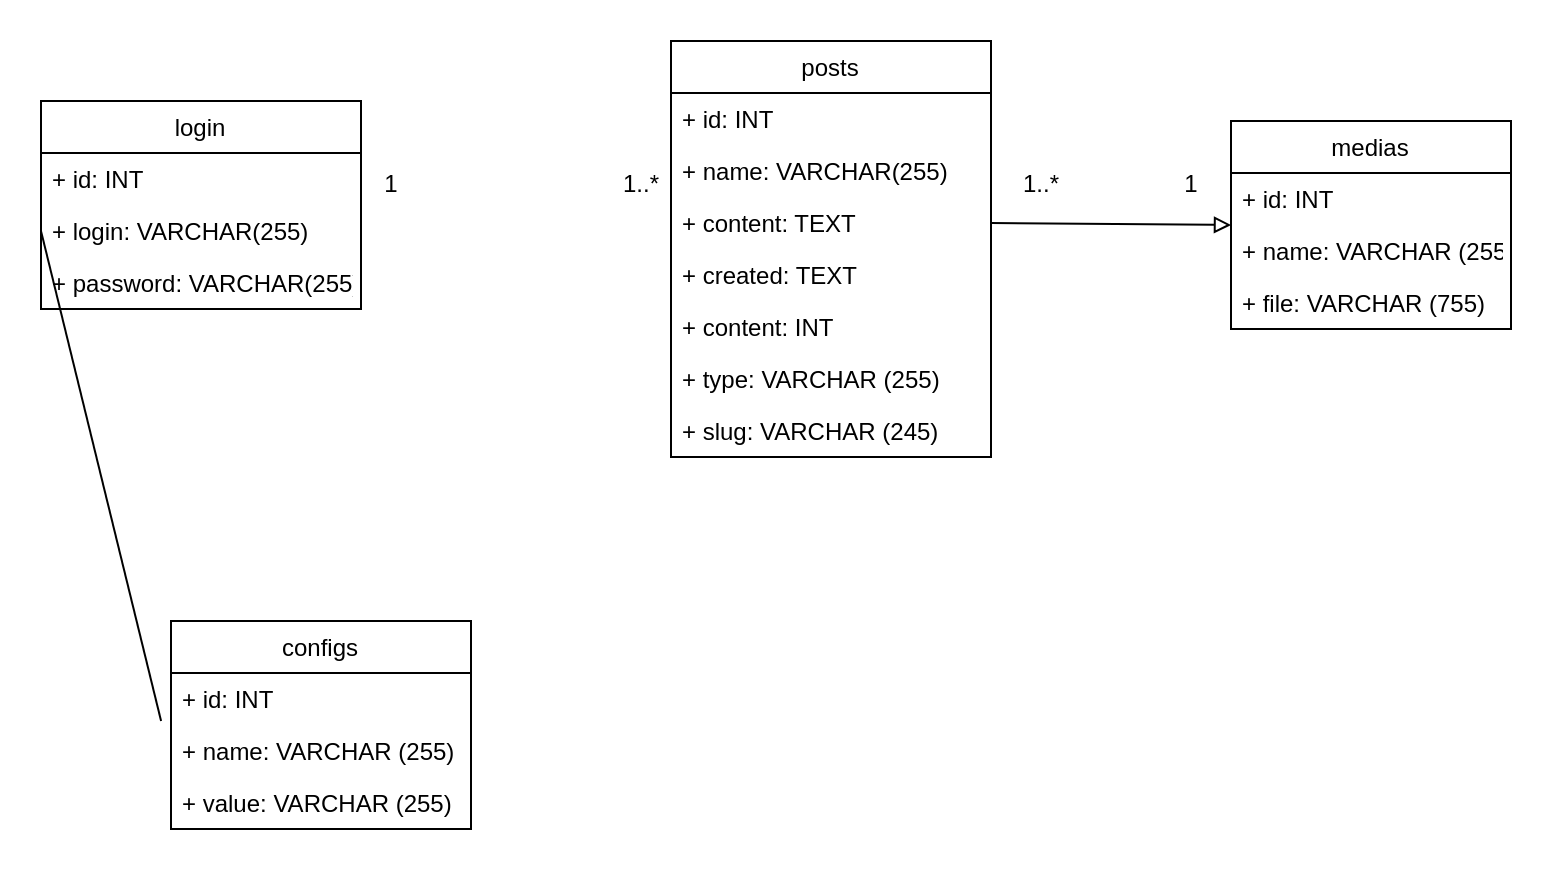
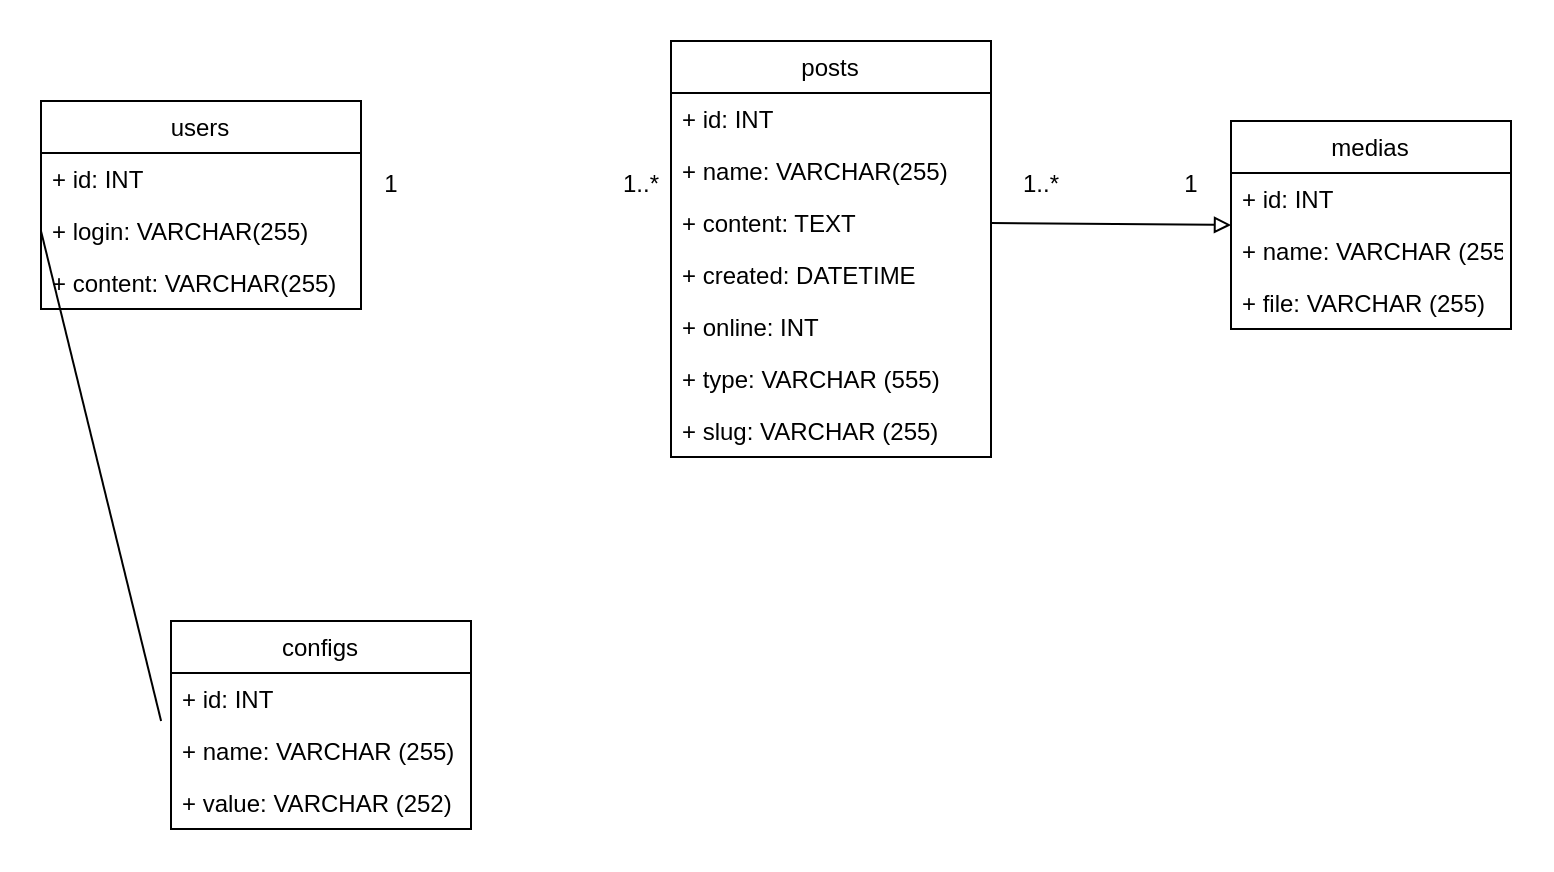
node "login": label "login" -> "users"
node "+ created: TEXT": label "+ created: TEXT" -> "+ created: DATETIME"
node "+ password: VARCHAR(255)": label "+ password: VARCHAR(255)" -> "+ content: VARCHAR(255)"
node "+ file: VARCHAR (755)": label "+ file: VARCHAR (755)" -> "+ file: VARCHAR (255)"
node "+ content: INT": label "+ content: INT" -> "+ online: INT"
node "+ type: VARCHAR (255)": label "+ type: VARCHAR (255)" -> "+ type: VARCHAR (555)"
node "+ slug: VARCHAR (245)": label "+ slug: VARCHAR (245)" -> "+ slug: VARCHAR (255)"
node "+ value: VARCHAR (255)": label "+ value: VARCHAR (255)" -> "+ value: VARCHAR (252)"
